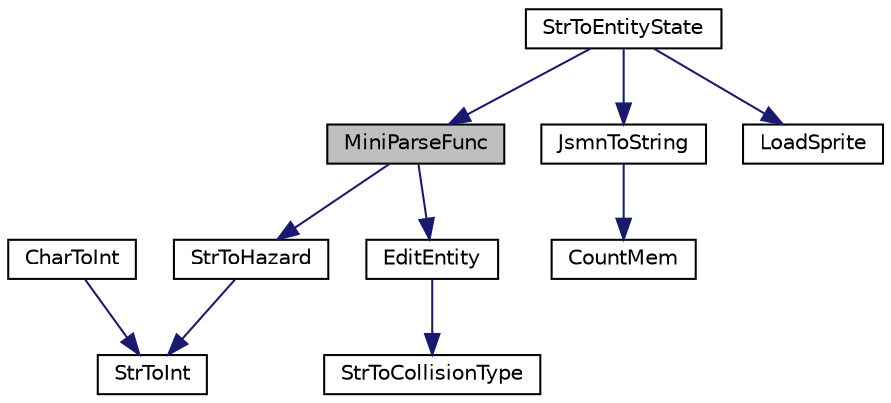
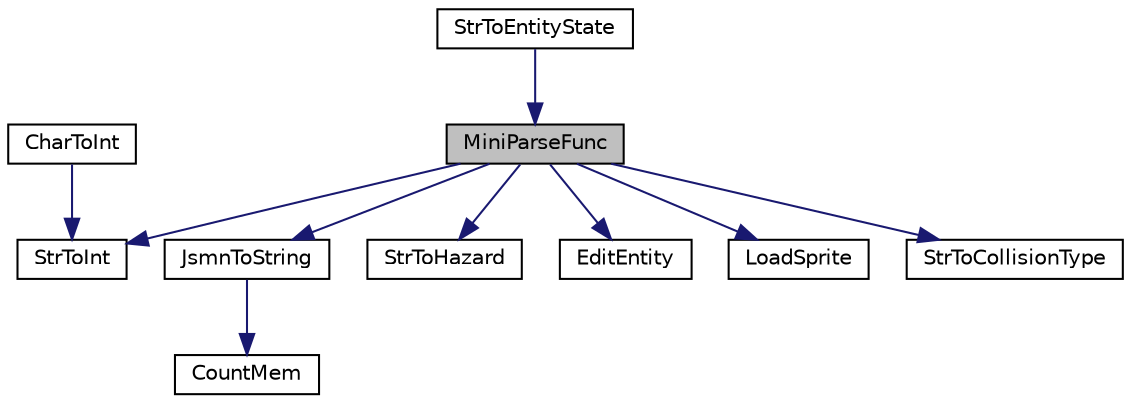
edge "StrToEntityState" -> "JsmnToString": now "MiniParseFunc" -> "JsmnToString"
edge "StrToEntityState" -> "LoadSprite": now "MiniParseFunc" -> "LoadSprite"
edge "EditEntity" -> "StrToCollisionType": now "MiniParseFunc" -> "StrToCollisionType"
edge "StrToHazard" -> "StrToInt": now "MiniParseFunc" -> "StrToInt"
